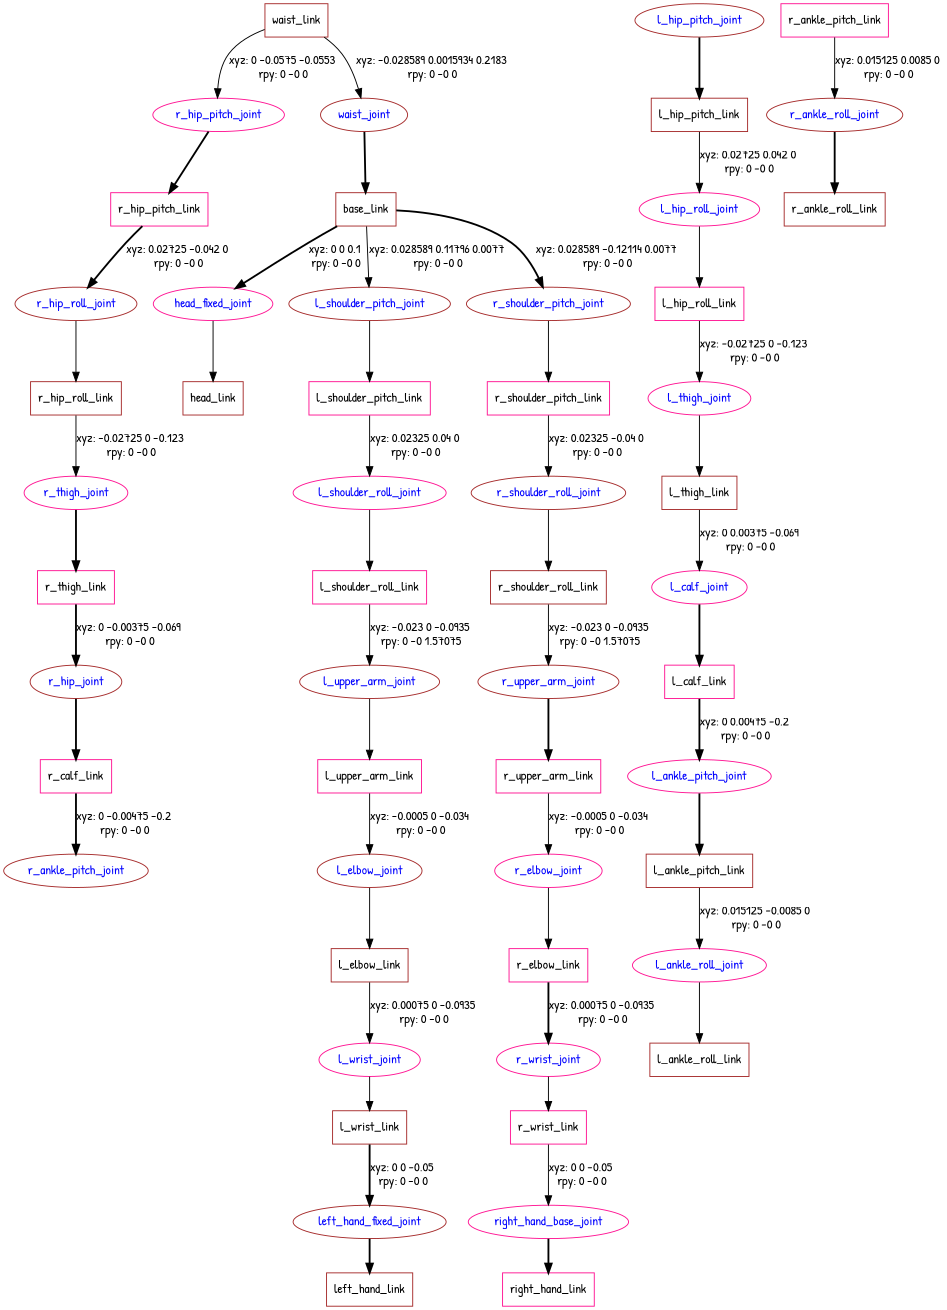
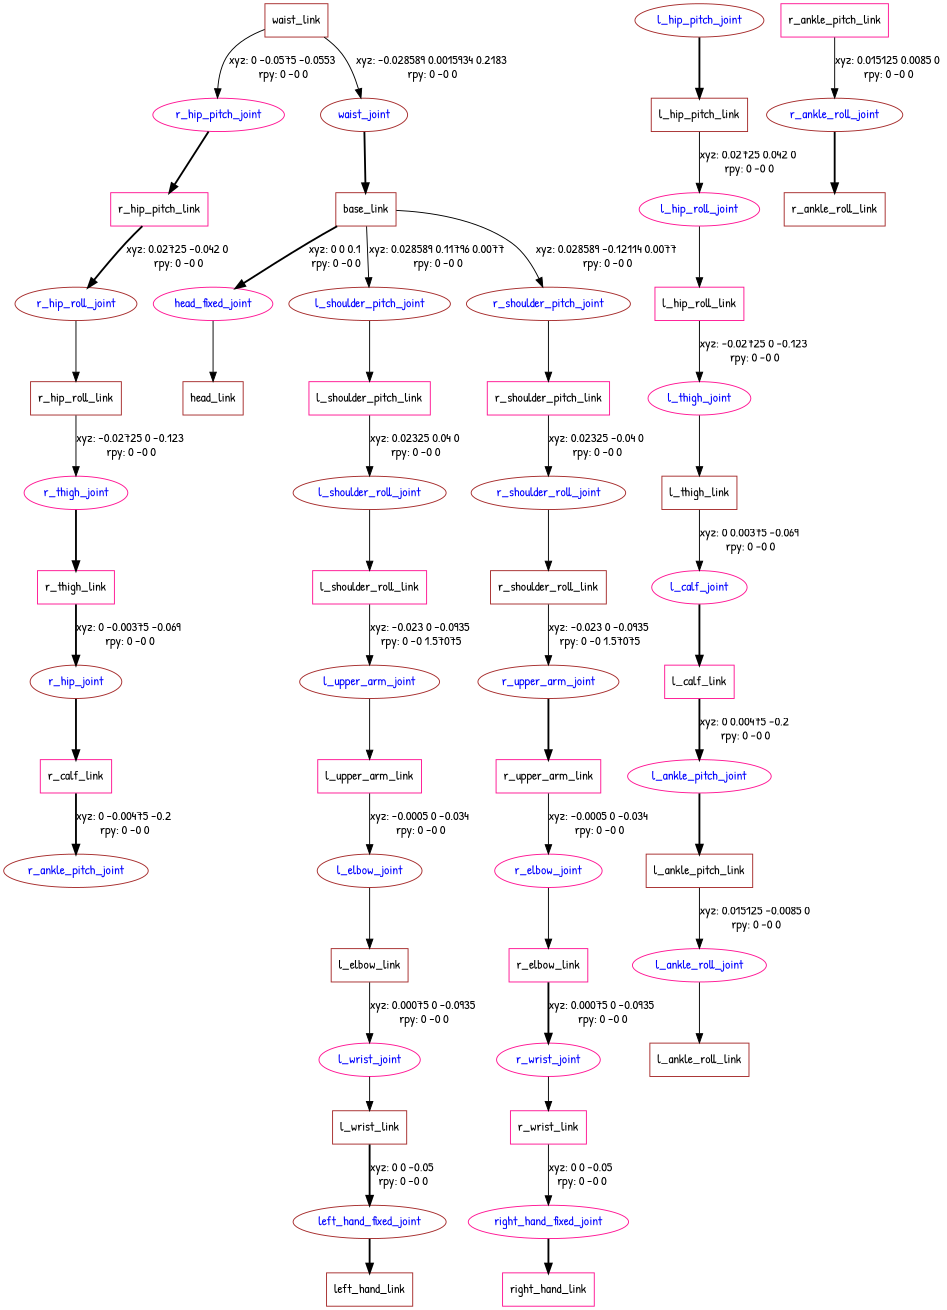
edge "base_link" -> "r_shoulder_pitch_joint": style bold -> solid
node "l_shoulder_roll_joint": color deeppink -> brown
node "right_hand_base_joint": label "right_hand_base_joint" -> "right_hand_fixed_joint"
